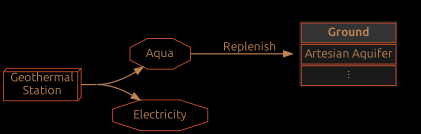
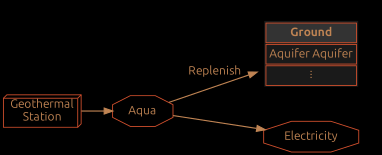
node "Ground": text "Artesian Aquifer" -> "Aquifer Aquifer"
edge "Geothermal Station" -> "Electricity": now "Aqua" -> "Electricity"
